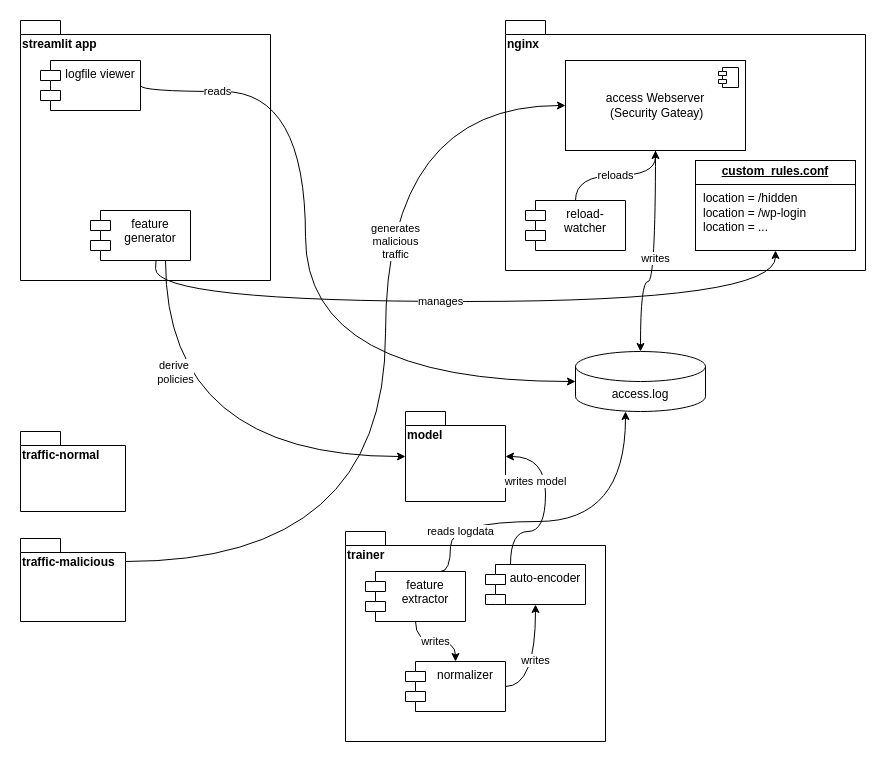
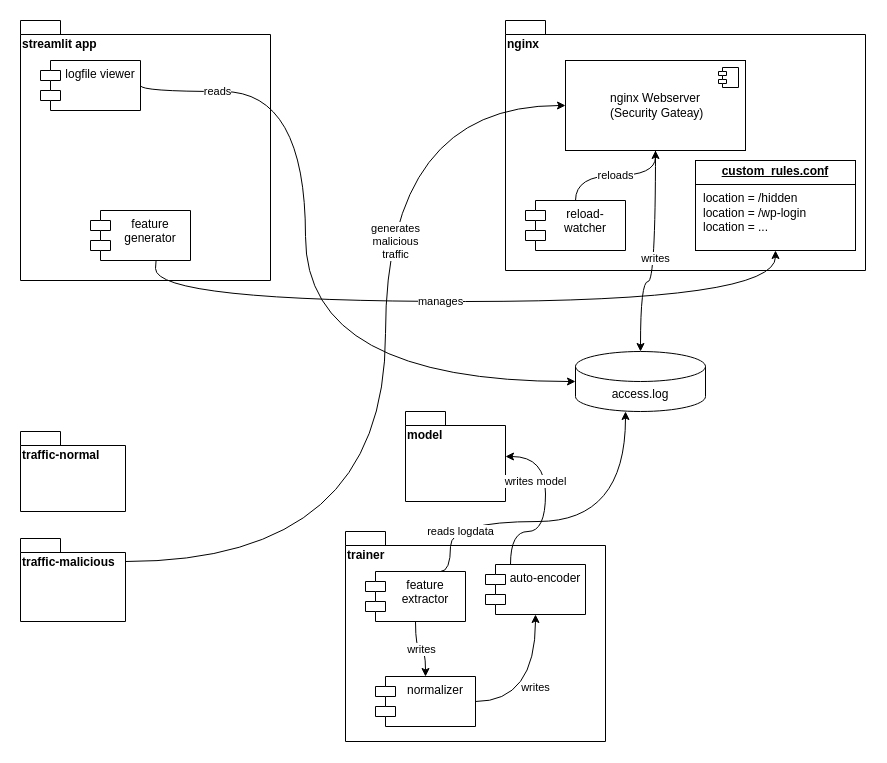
node "access Webserver (Security Gateay)": label "access Webserver (Security Gateay)" -> "nginx Webserver (Security Gateay)"
edge "feature generator" -> "model": removed, label "derive policies"
node "auto-encoder": size 100x40 -> 100x50
node "normalizer": moved (456, 687) -> (426, 702)
